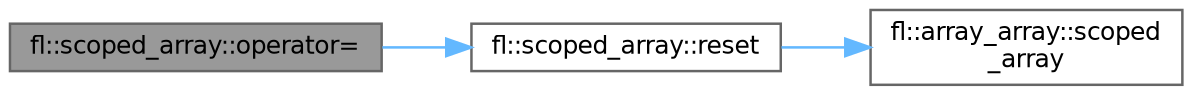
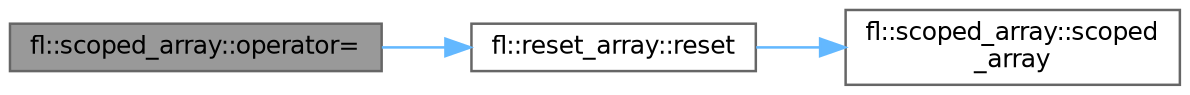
node "fl::scoped_array::reset": label "fl::scoped_array::reset" -> "fl::reset_array::reset"
node "fl::array_array::scoped _array": label "fl::array_array::scoped _array" -> "fl::scoped_array::scoped _array"
